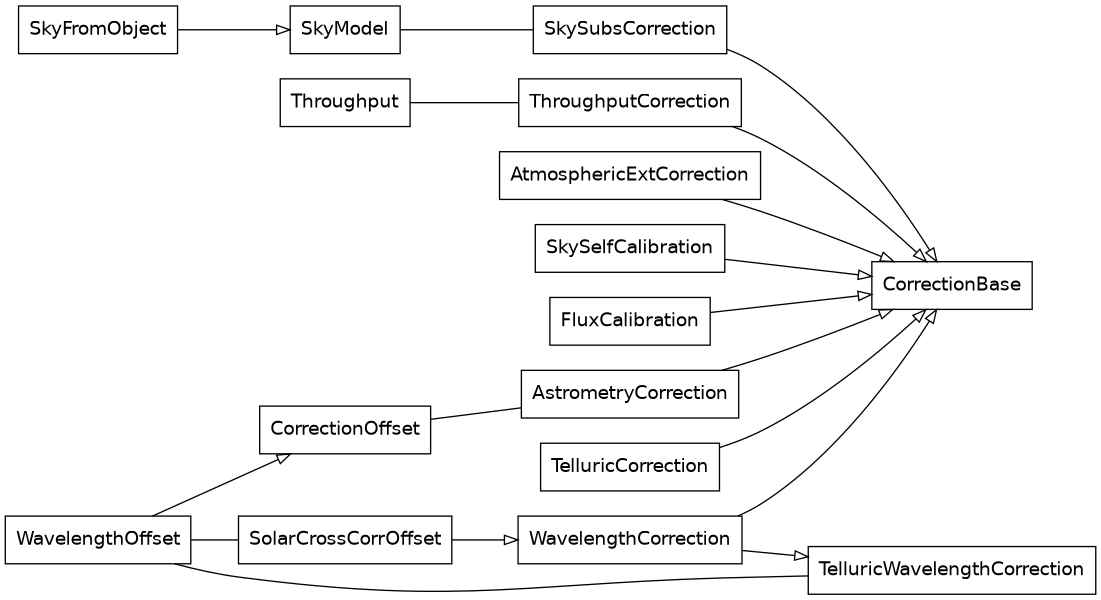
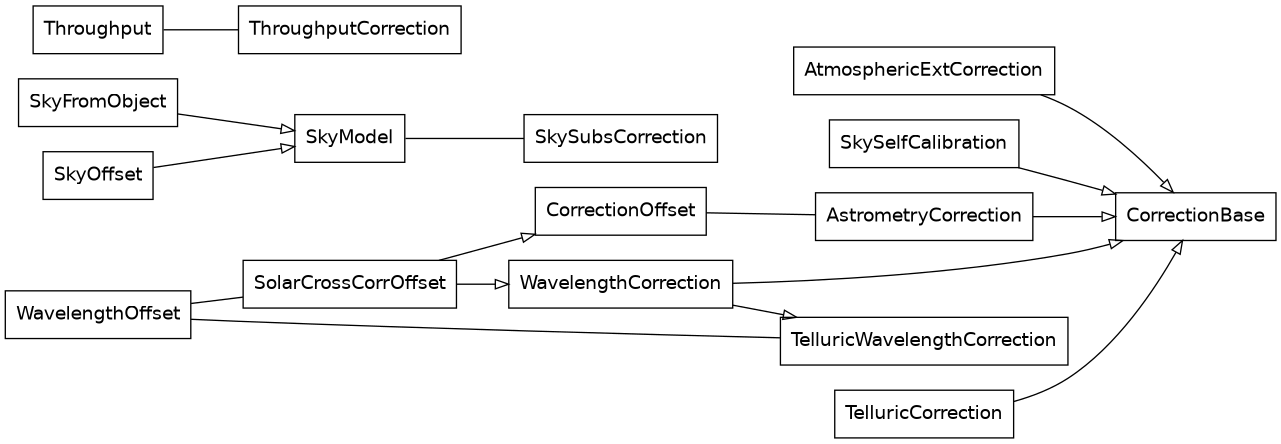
edge "SkySubsCorrection" -> "CorrectionBase": removed
node "SkyOffset": added
edge "ThroughputCorrection" -> "CorrectionBase": removed
node "FluxCalibration": removed
edge "WavelengthOffset" -> "CorrectionOffset": now "SolarCrossCorrOffset" -> "CorrectionOffset"
